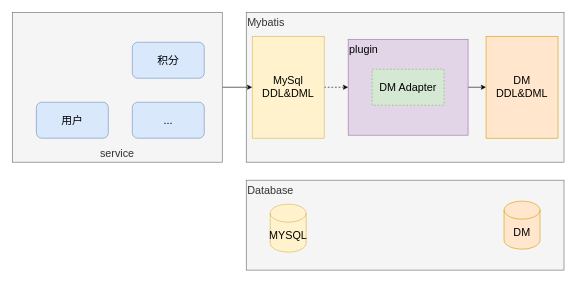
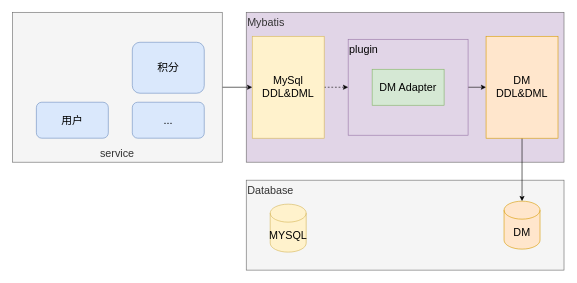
node "Mybatis": fillcolor #f5f5f5 -> #e1d5e7
node "积分": size 72x36 -> 72x51
node "DM Adapter": style dashed -> solid
edge "DM DDL&DML" -> "DM": added
